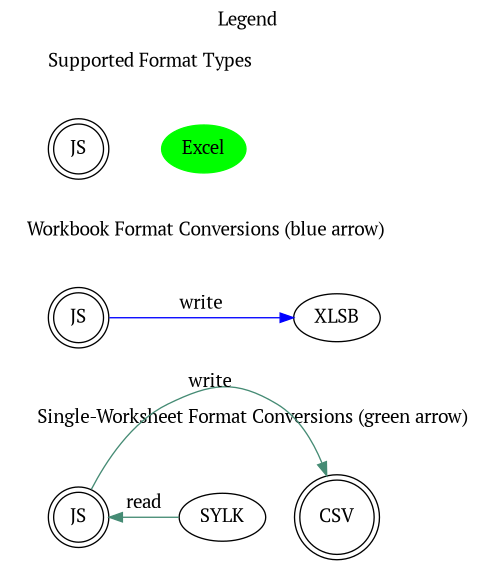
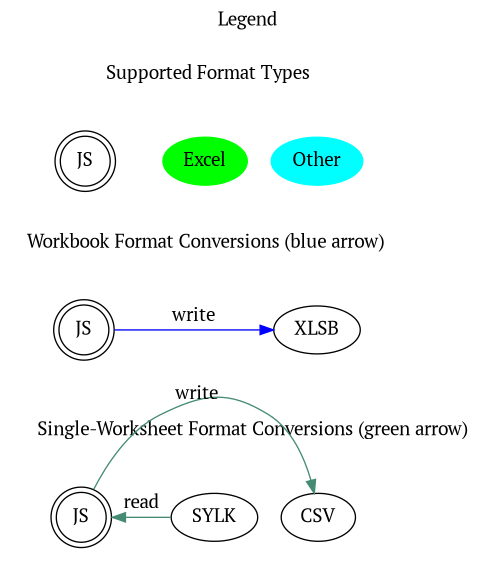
node "Other": added
node "CSV": shape doublecircle -> ellipse
